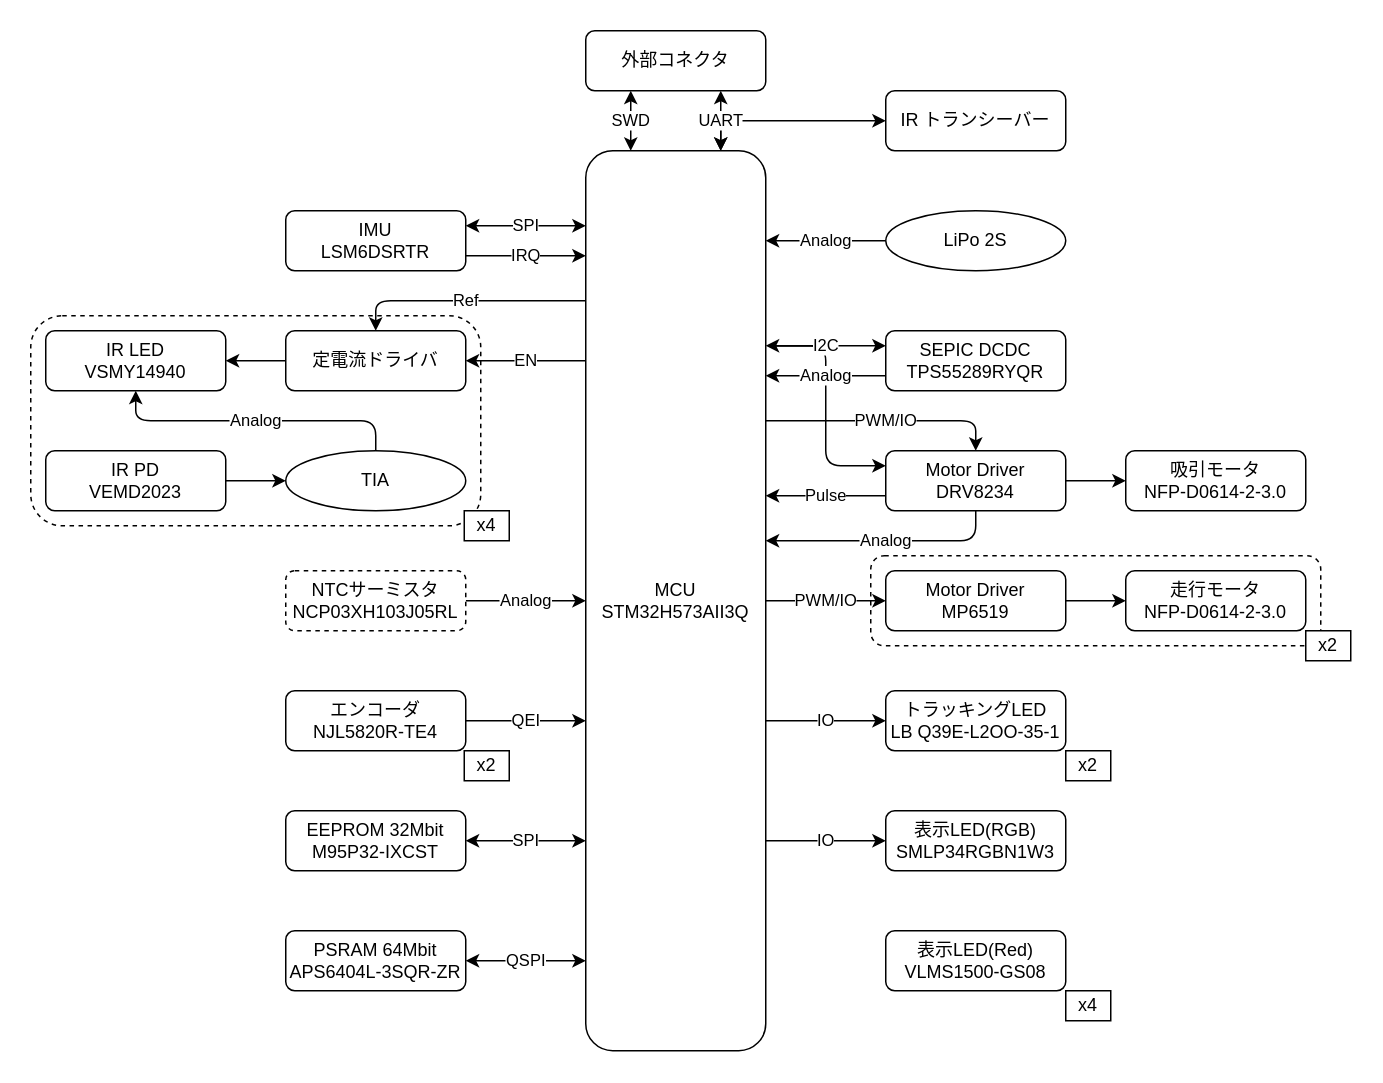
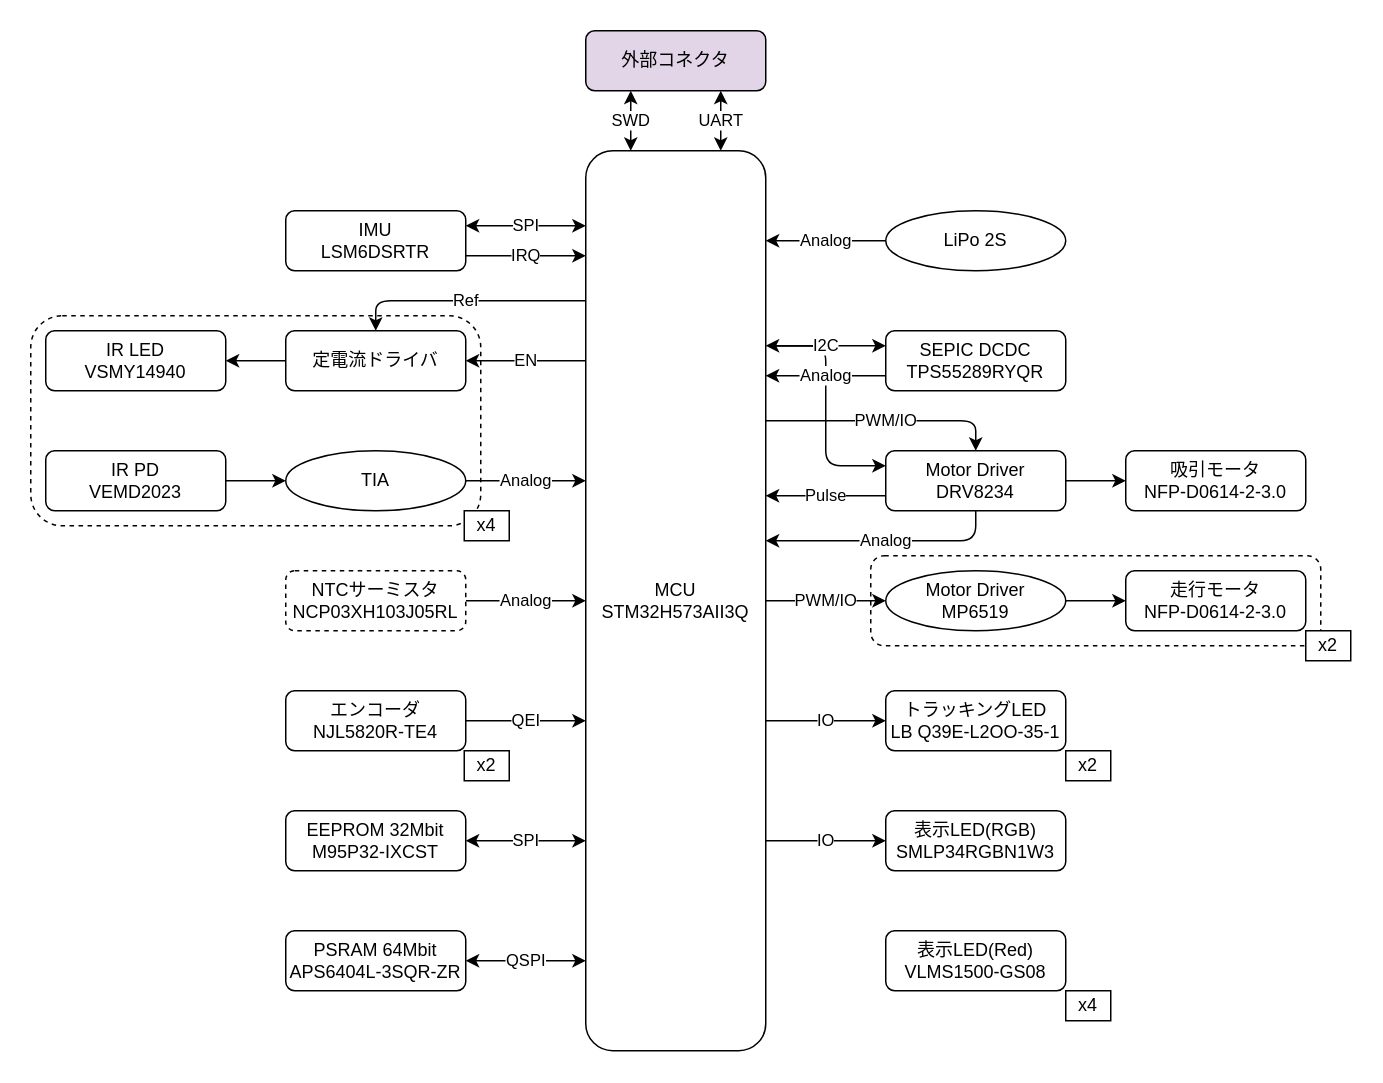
node "外部コネクタ": fillcolor #ffffff -> #e1d5e7
edge "IR トランシーバー" -- "MCU STM32H573AII3Q": removed
node "IR トランシーバー": removed
edge "TIA" -> "IR LED VSMY14940": now "TIA" -> "MCU STM32H573AII3Q"
node "Motor Driver MP6519": shape rounded rectangle -> ellipse
